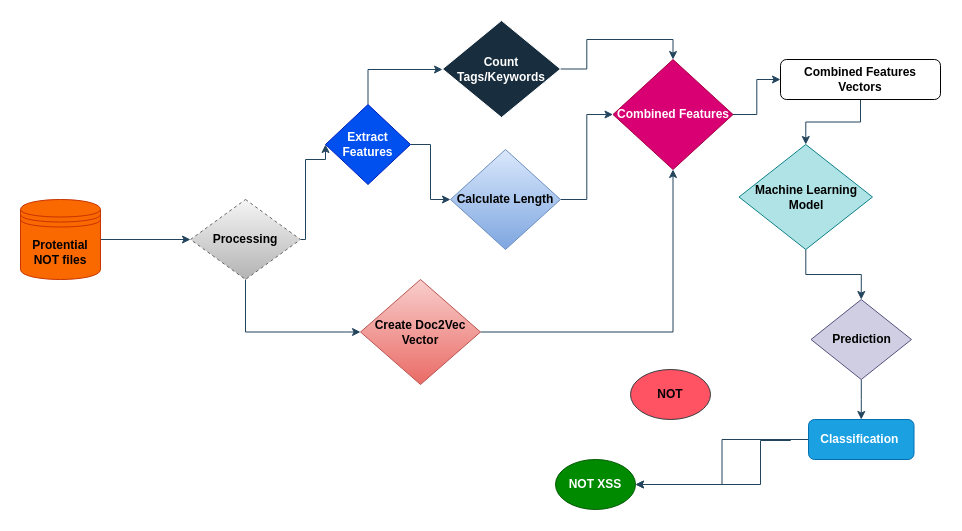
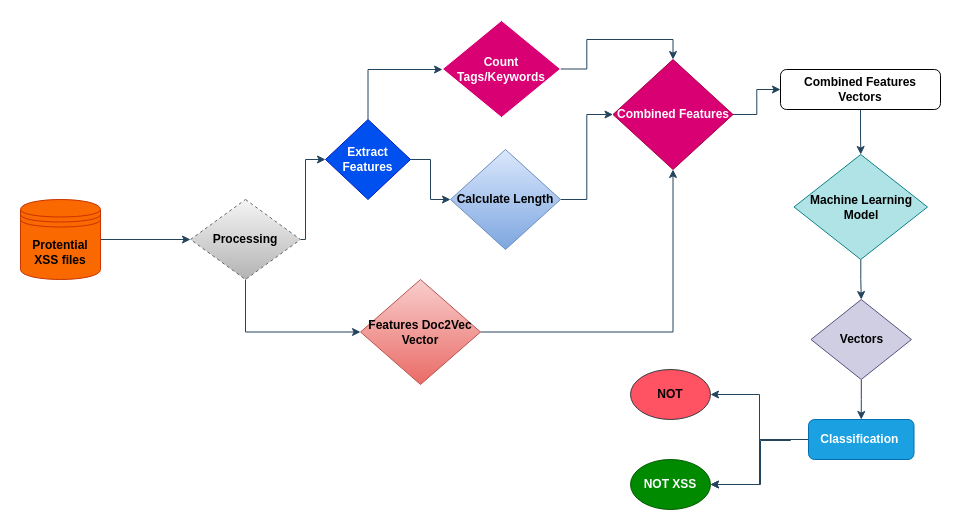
node "Count Tags/Keywords": fillcolor #182e3e -> #d80073
node "Combined Features Vectors": moved (861, 80) -> (861, 90)
node "Extract Features": moved (368, 145) -> (368, 160)
node "Machine Learning Model": moved (806, 197) -> (861, 207)
node "Protential NOT files": label "Protential NOT files" -> "Protential XSS files"
node "Create Doc2Vec Vector": label "Create Doc2Vec Vector" -> "Features Doc2Vec Vector"
node "Prediction": label "Prediction" -> "Vectors"
edge "Classification" -> "NOT": added
node "NOT XSS": moved (596, 485) -> (671, 485)
